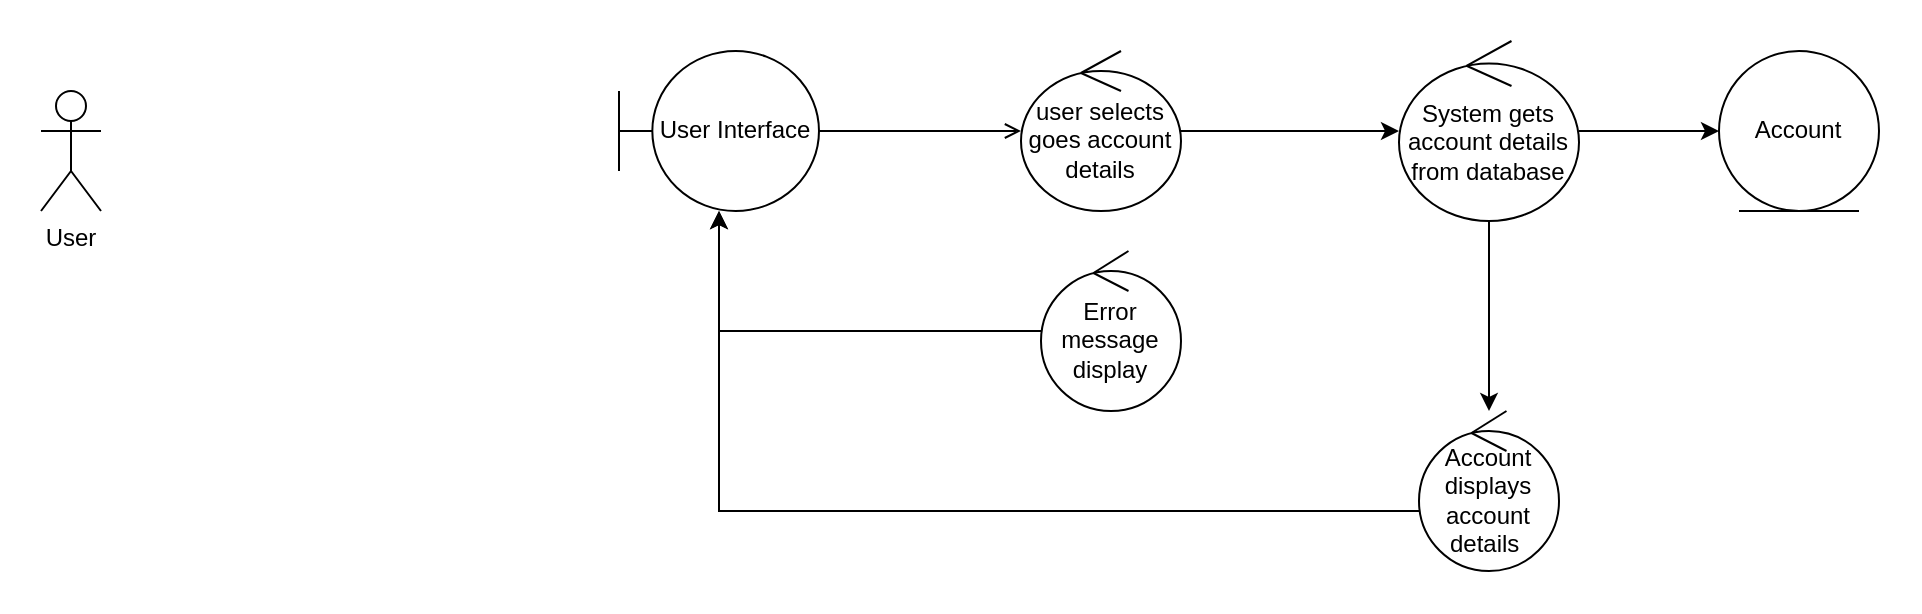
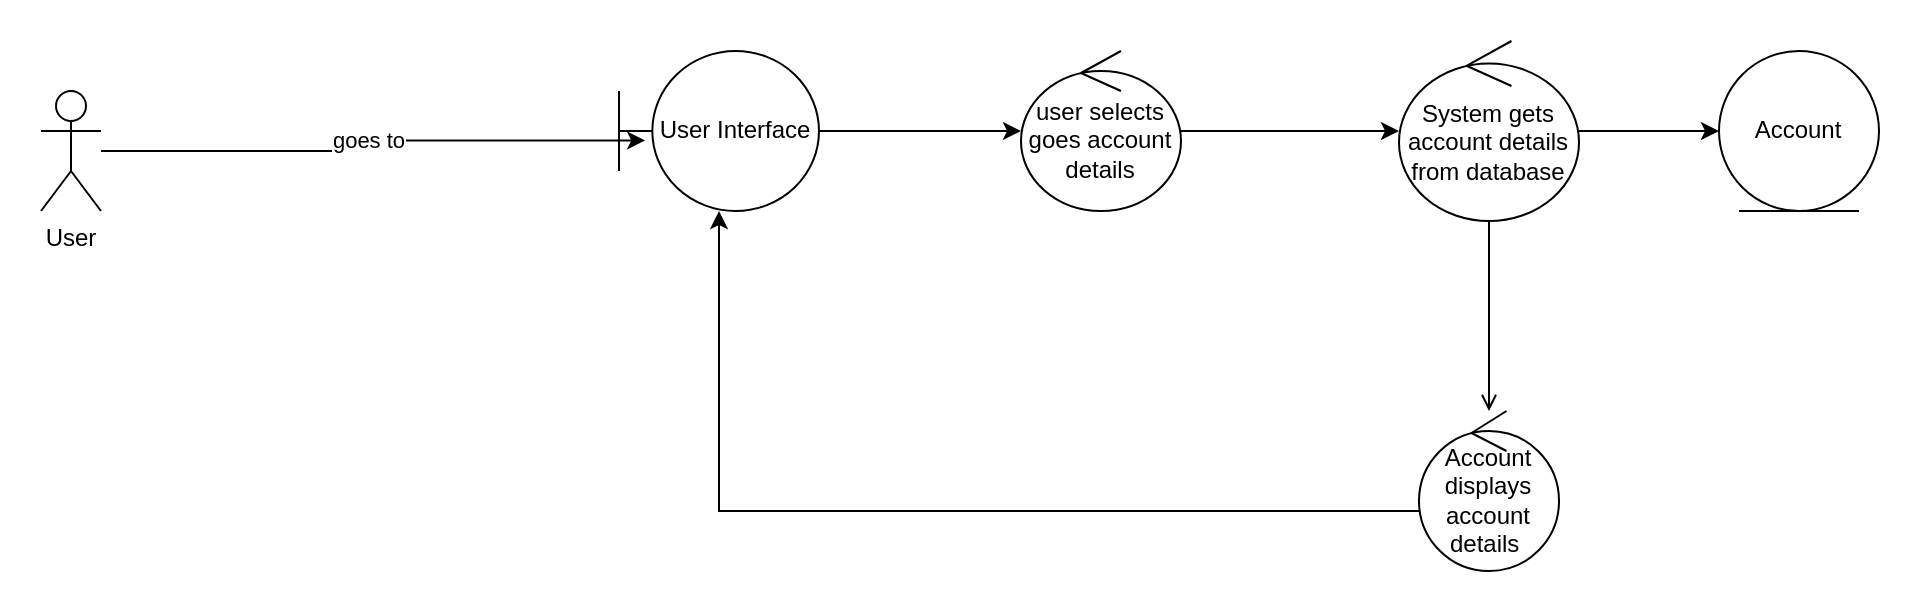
edge "User Interface" -> "user selects goes account details": arrowhead open -> classic
edge "User" -> "User Interface": added, label "goes to"
edge "Error message display" -> "User Interface": removed
node "Error message display": removed
edge "System gets account details from database" -> "Account displays account details": arrowhead classic -> open
